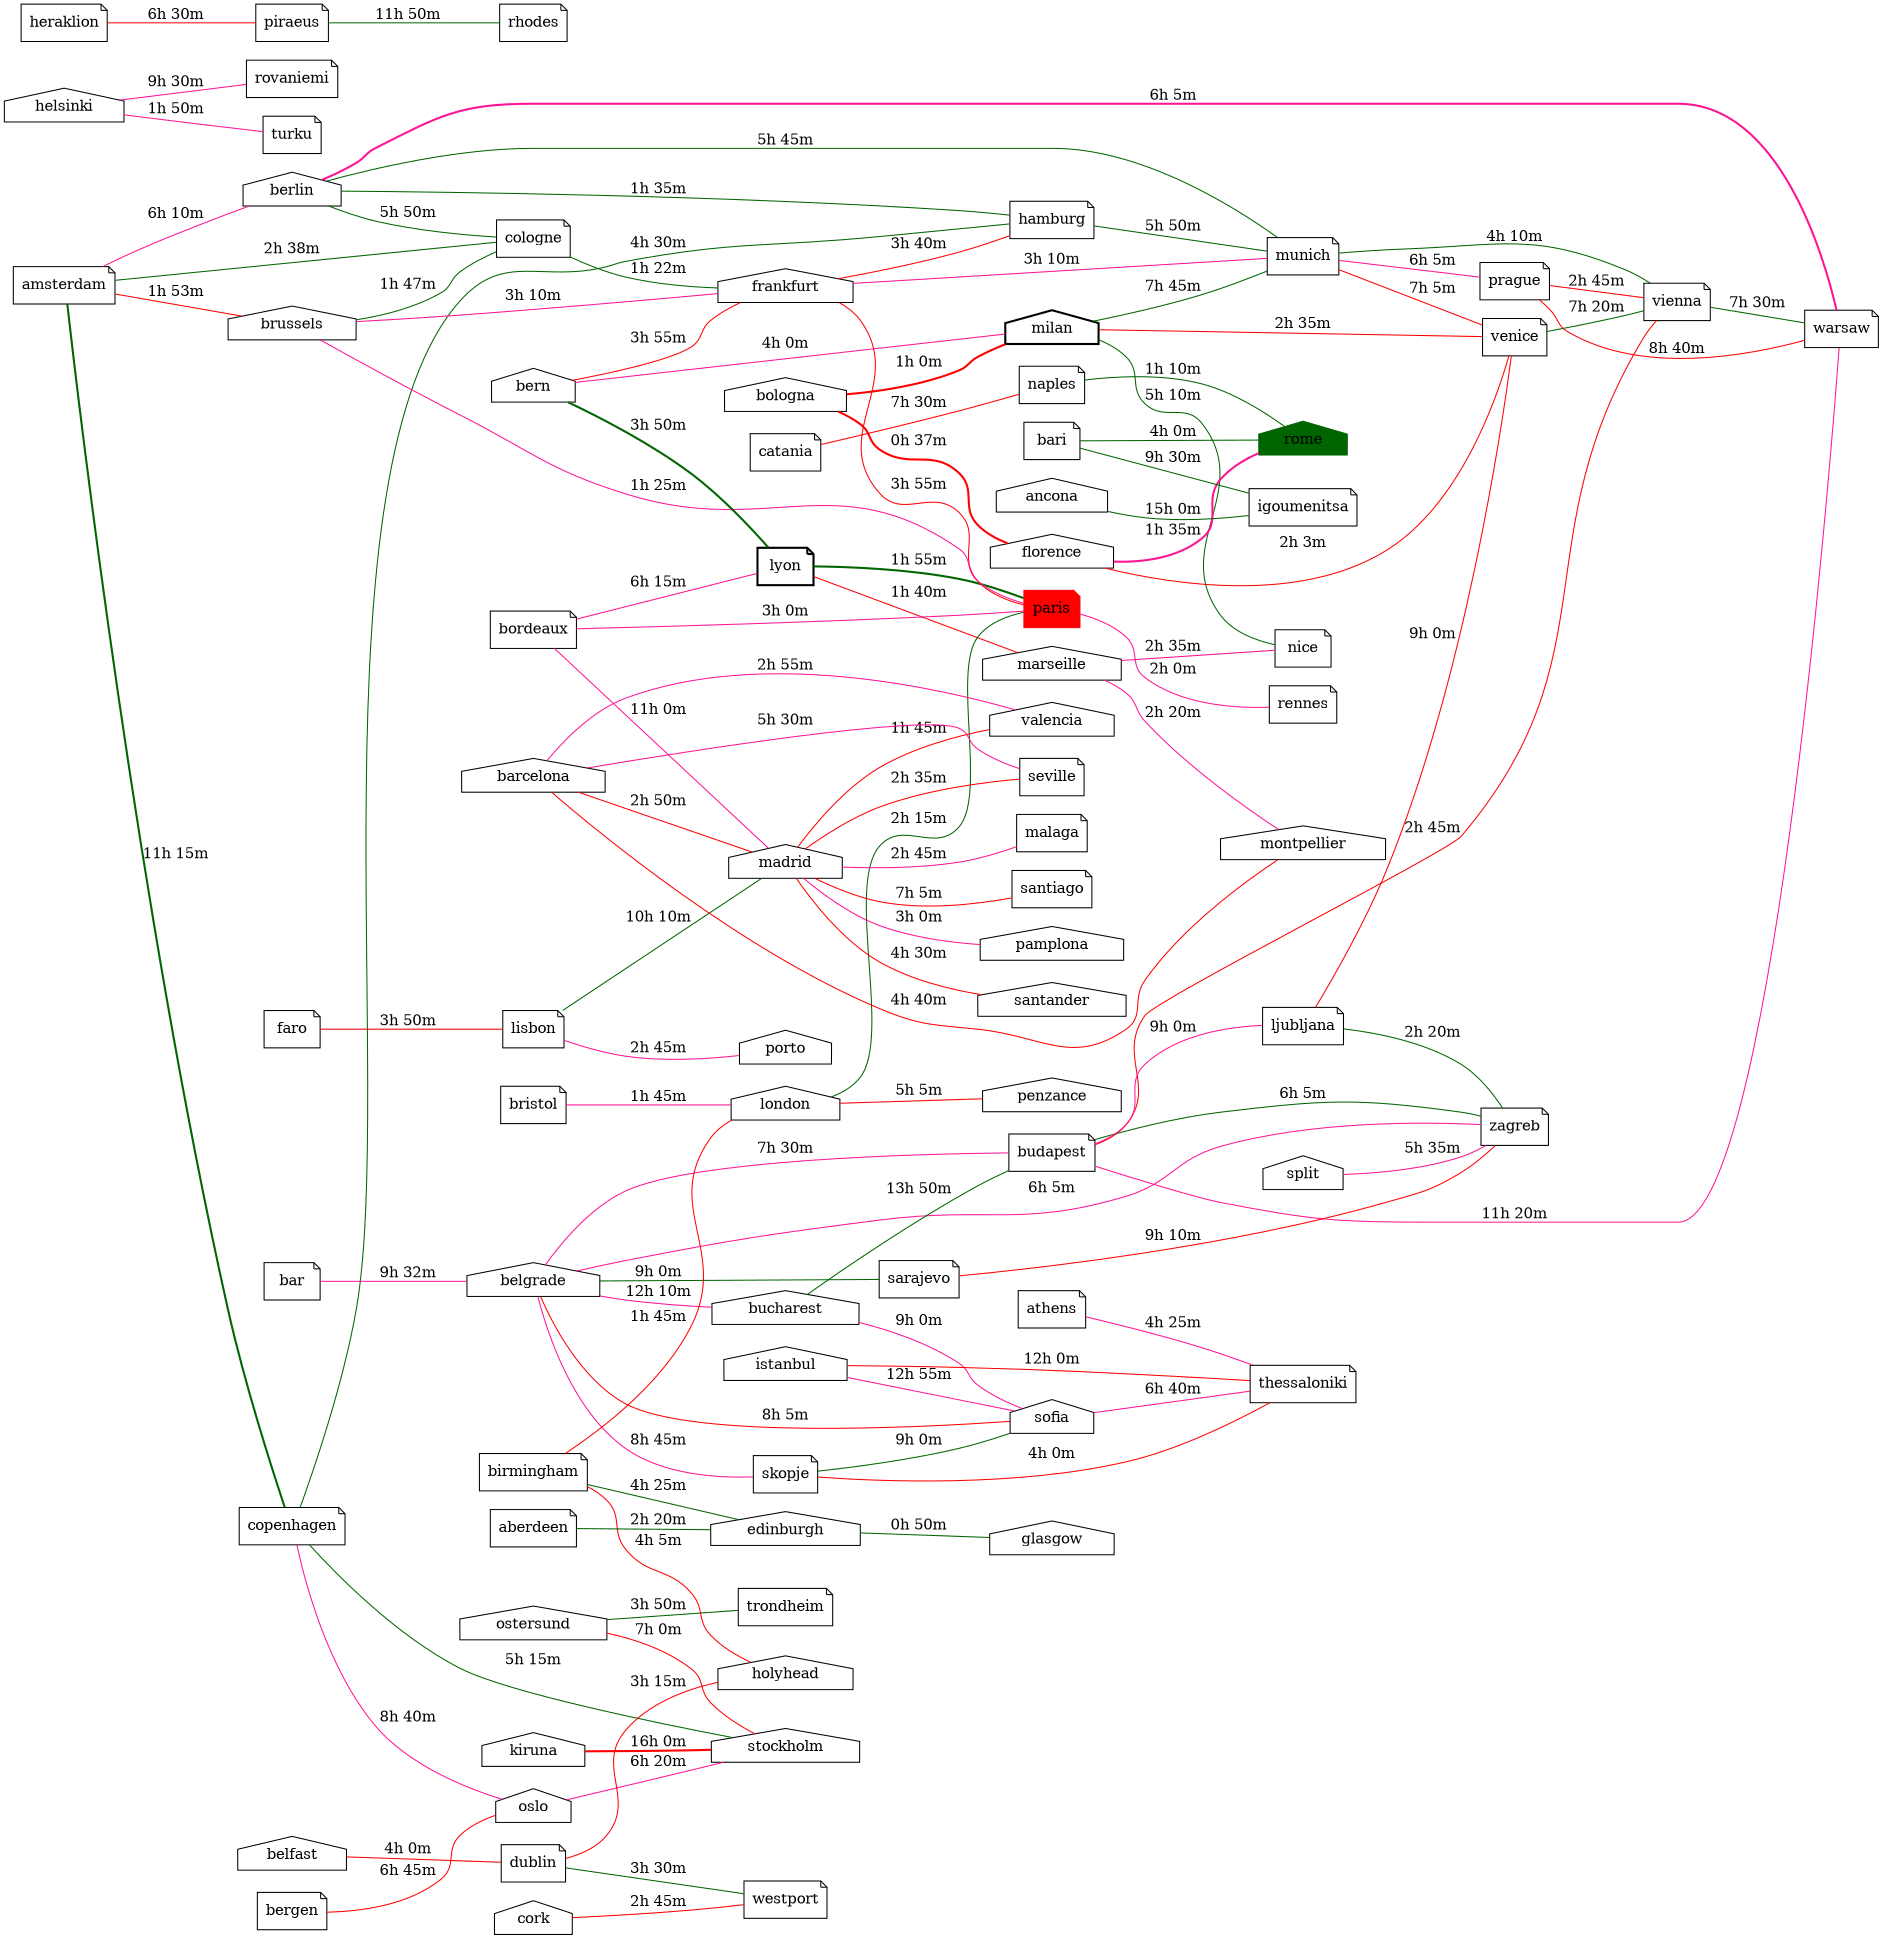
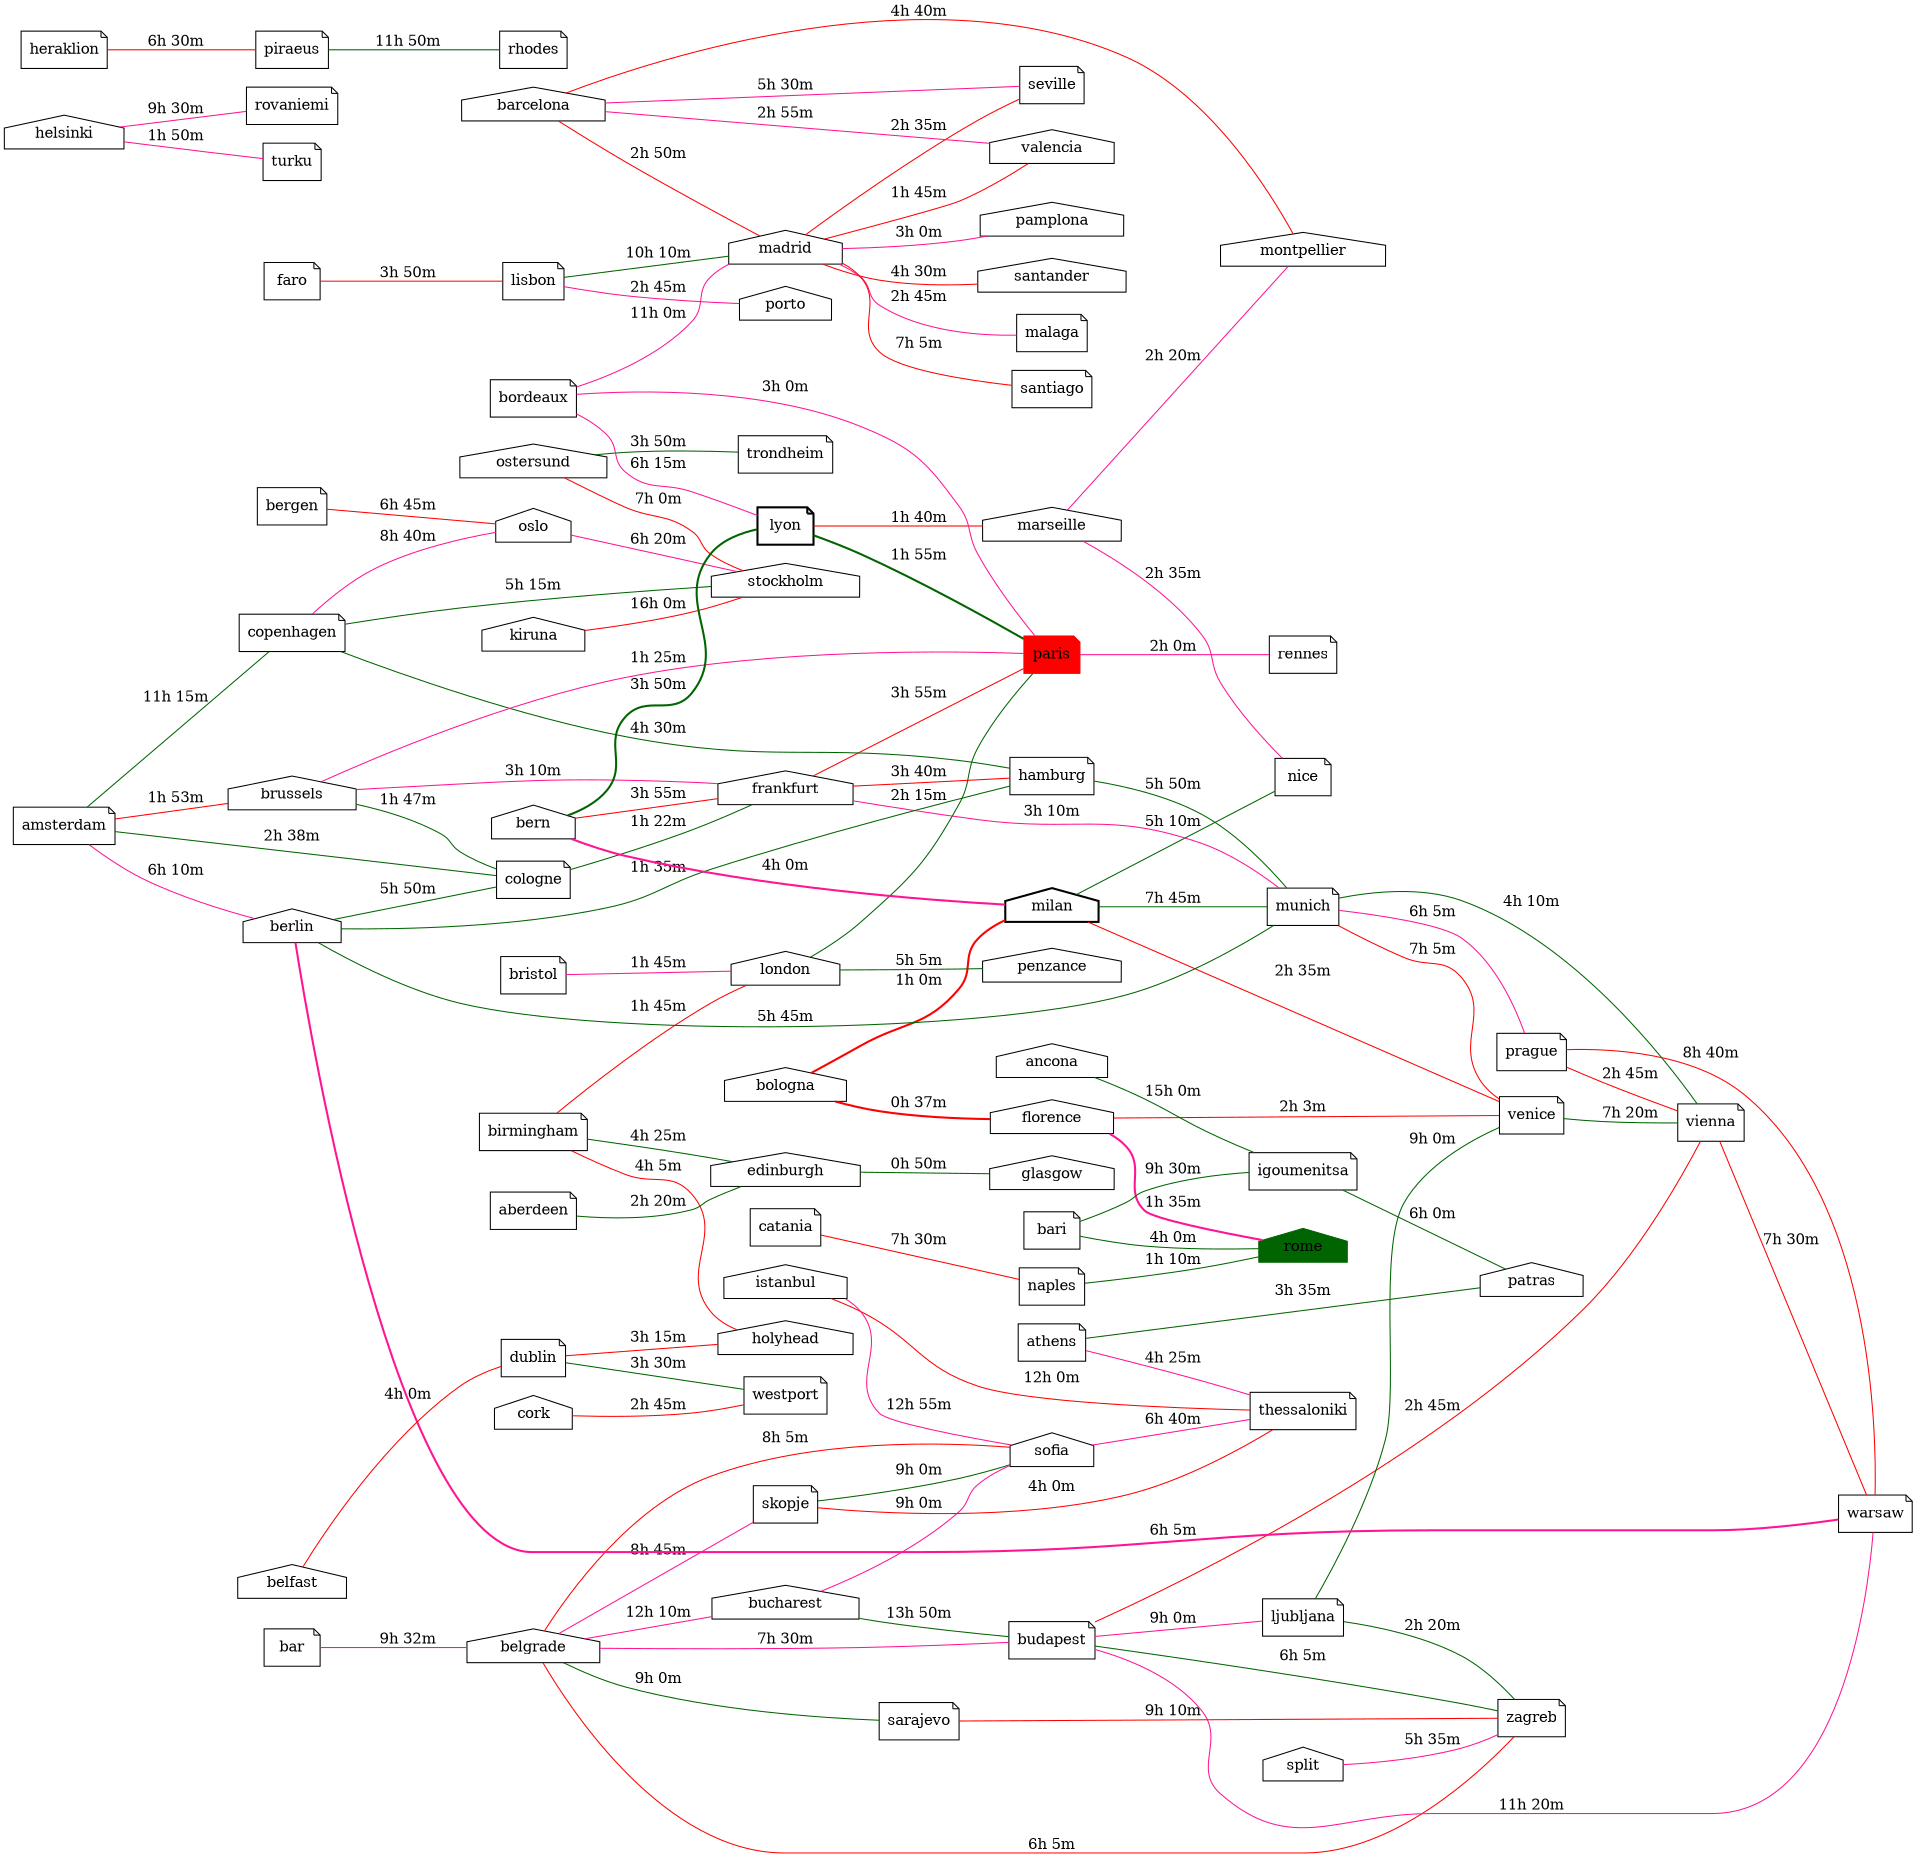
edge "vienna" -- "warsaw": color darkgreen -> red
edge "milan" -- "bern": style solid -> bold
edge "venice" -- "ljubljana": color red -> darkgreen
edge "amsterdam" -- "copenhagen": style bold -> solid
edge "penzance" -- "london": color red -> darkgreen
edge "zagreb" -- "belgrade": color deeppink -> red
node "patras": added
edge "stockholm" -- "kiruna": style bold -> solid
